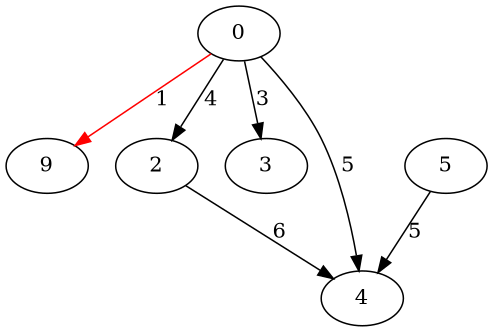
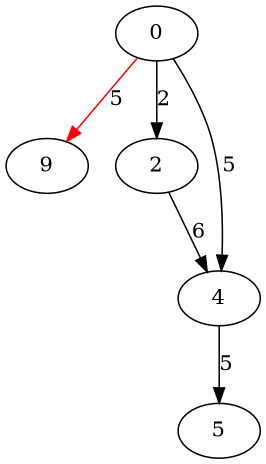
edge "0" -> "9": label "1" -> "5"
edge "0" -> "2": label "4" -> "2"
node "3": removed
edge "5" -> "4": reversed
